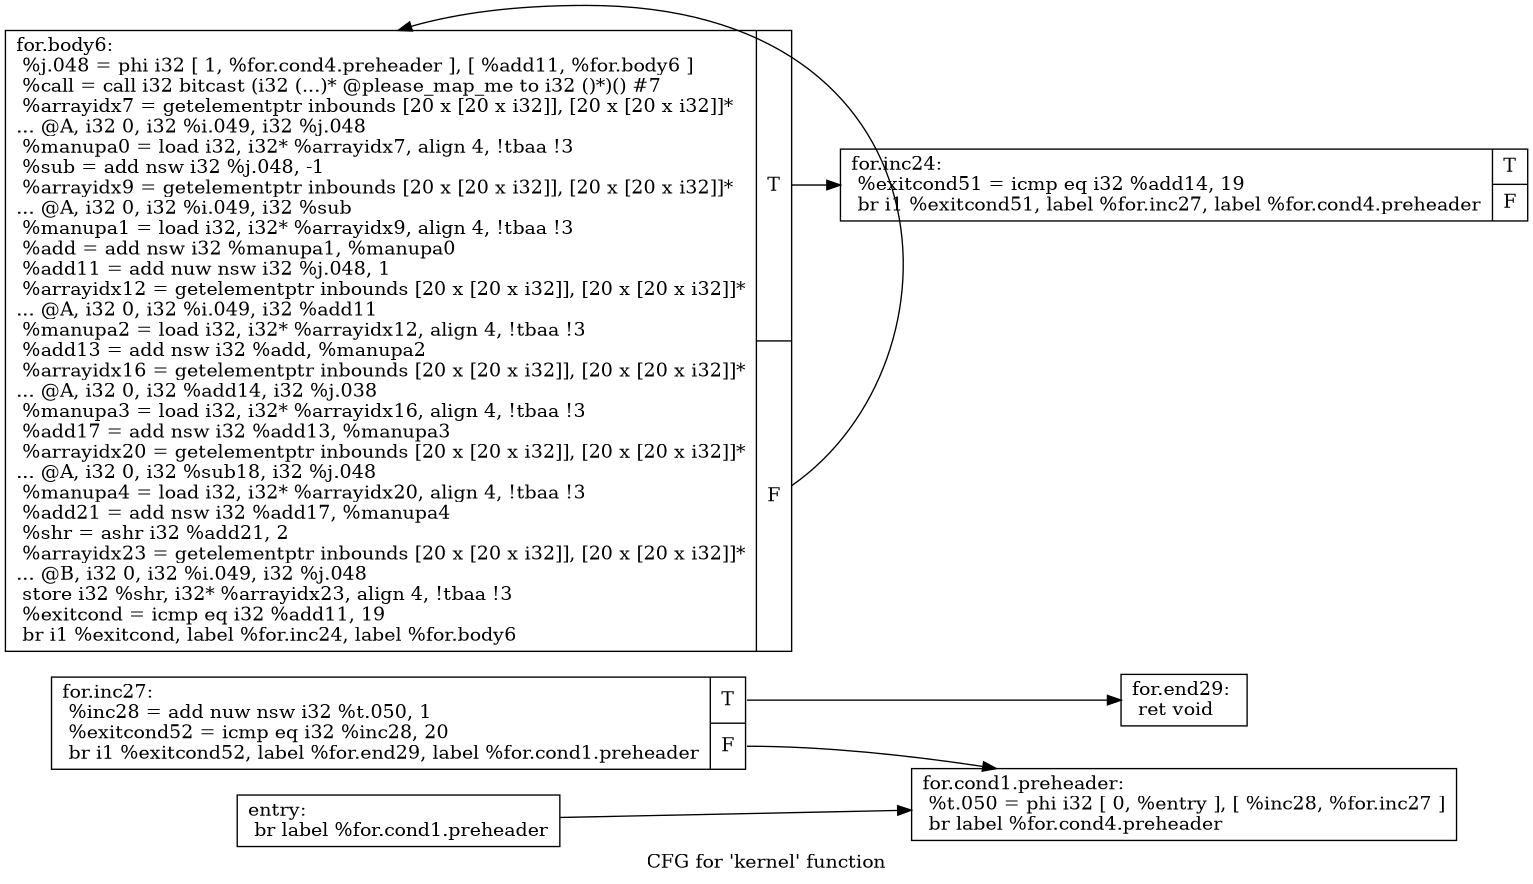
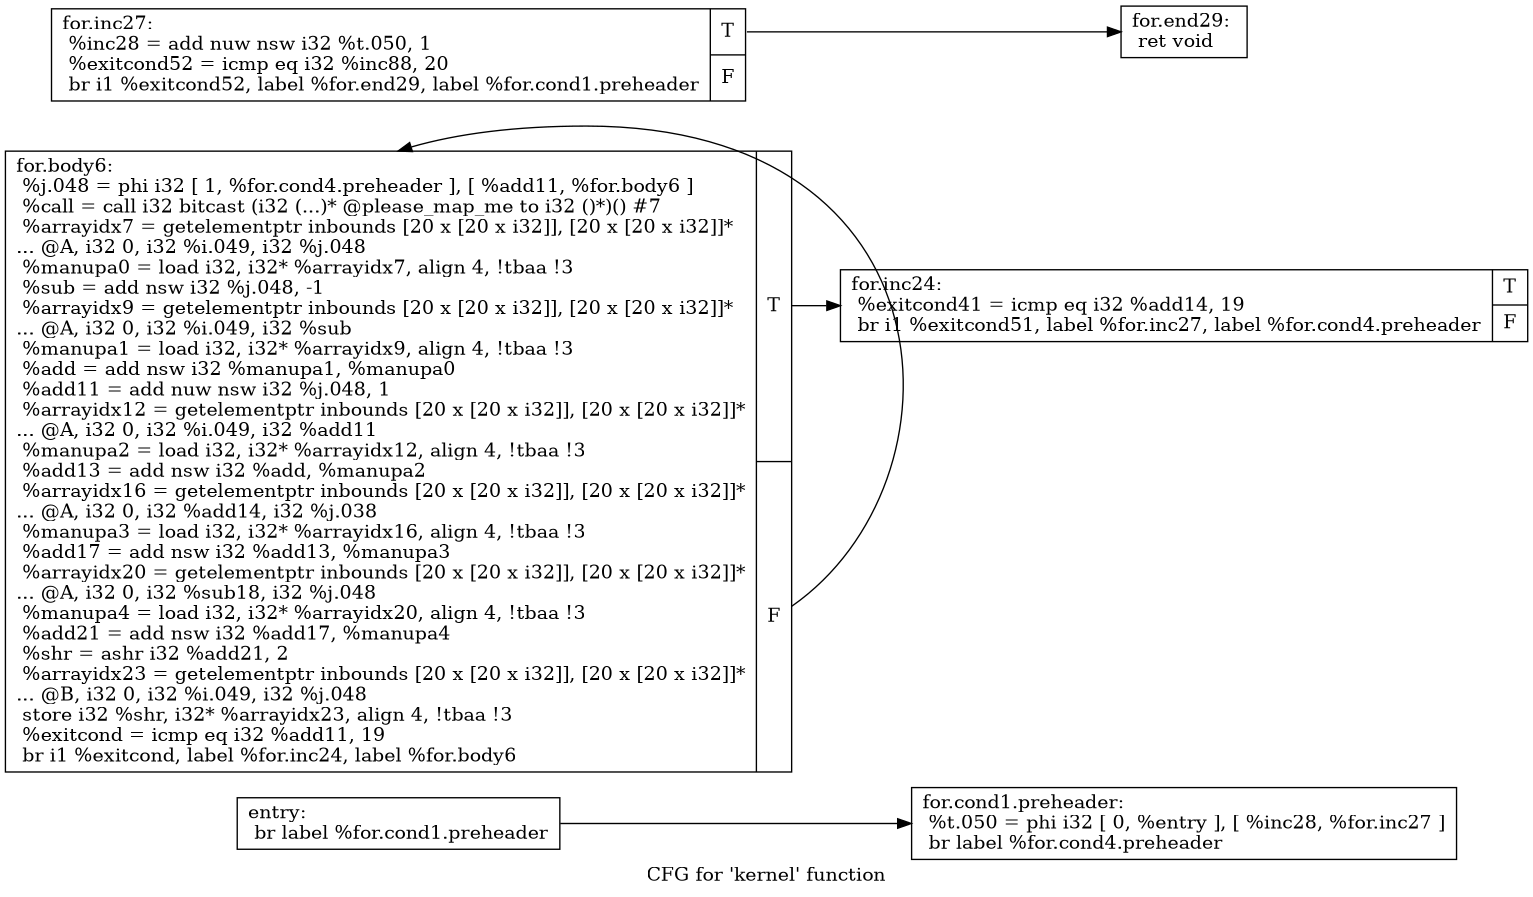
node "for.inc24:": text "%exitcond51 = icmp eq i32 %add14, 19" -> "%exitcond41 = icmp eq i32 %add14, 19"
node "for.inc27:": text "%exitcond52 = icmp eq i32 %inc28, 20" -> "%exitcond52 = icmp eq i32 %inc88, 20"
edge "for.inc27:" -> "for.cond1.preheader:": removed
